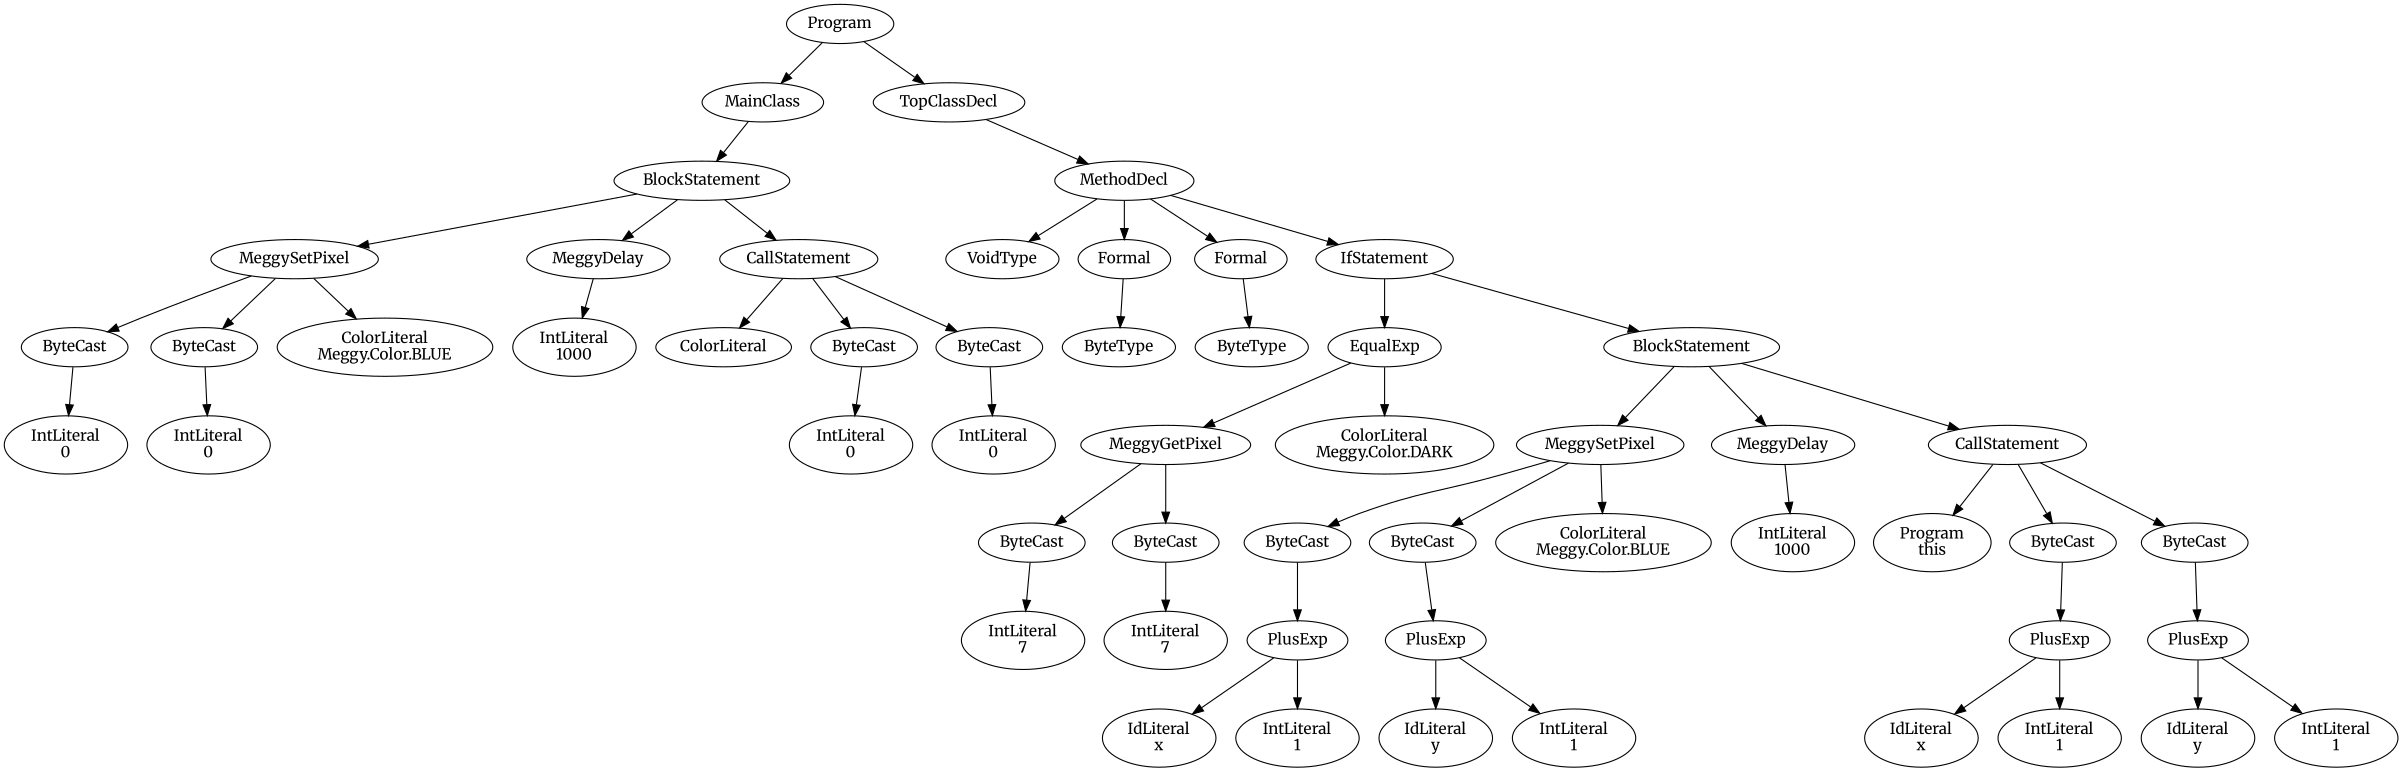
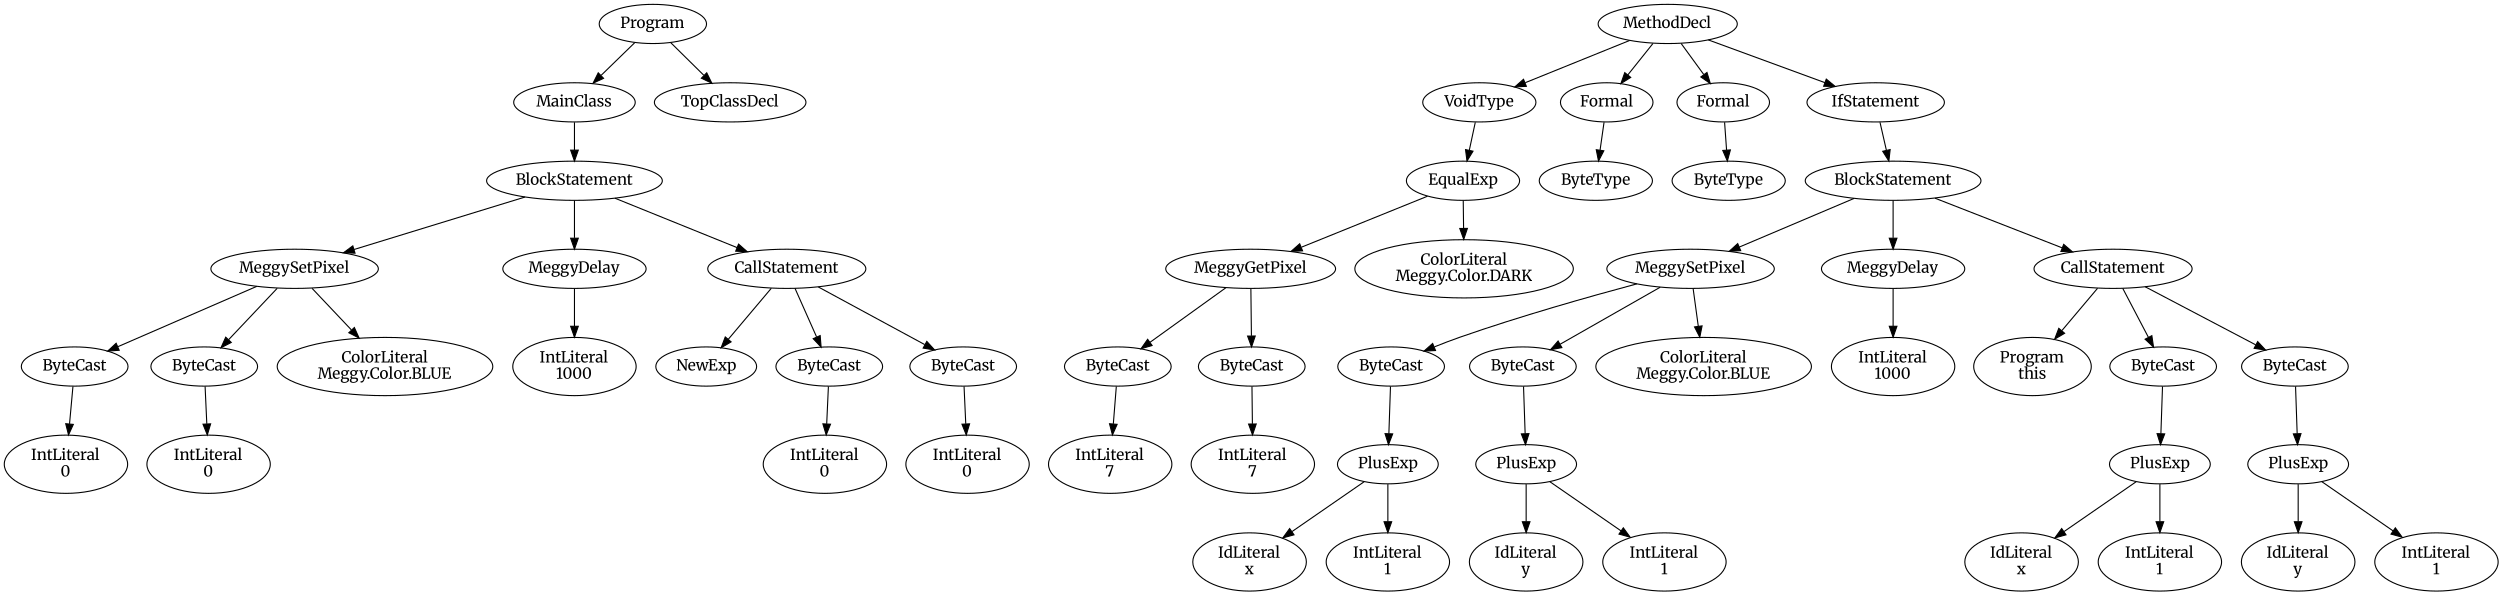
edge "TopClassDecl" -> "MethodDecl": removed
edge "IfStatement" -> "EqualExp": now "VoidType" -> "EqualExp"
node "ColorLiteral": label "ColorLiteral" -> "NewExp"
